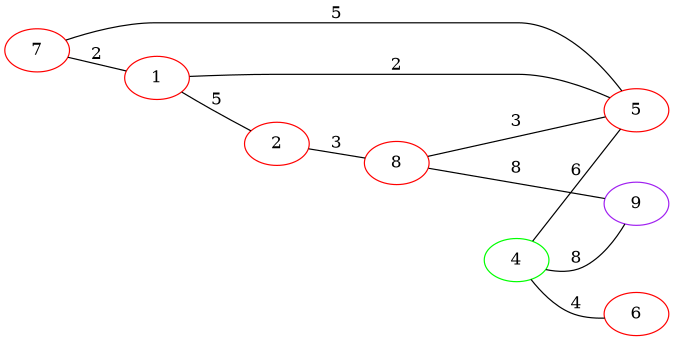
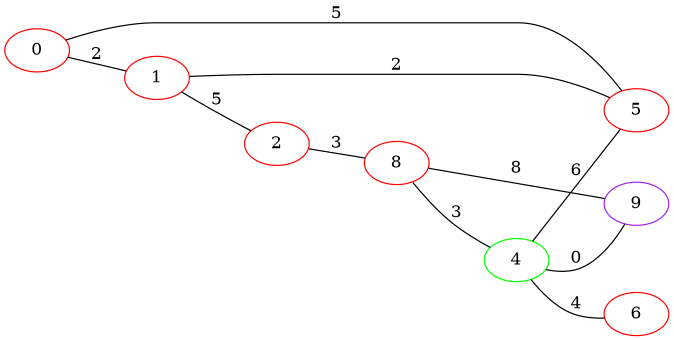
node "7": label "7" -> "0"
edge "5" -- "8": now "4" -- "8"
edge "9" -- "4": label "8" -> "0"
